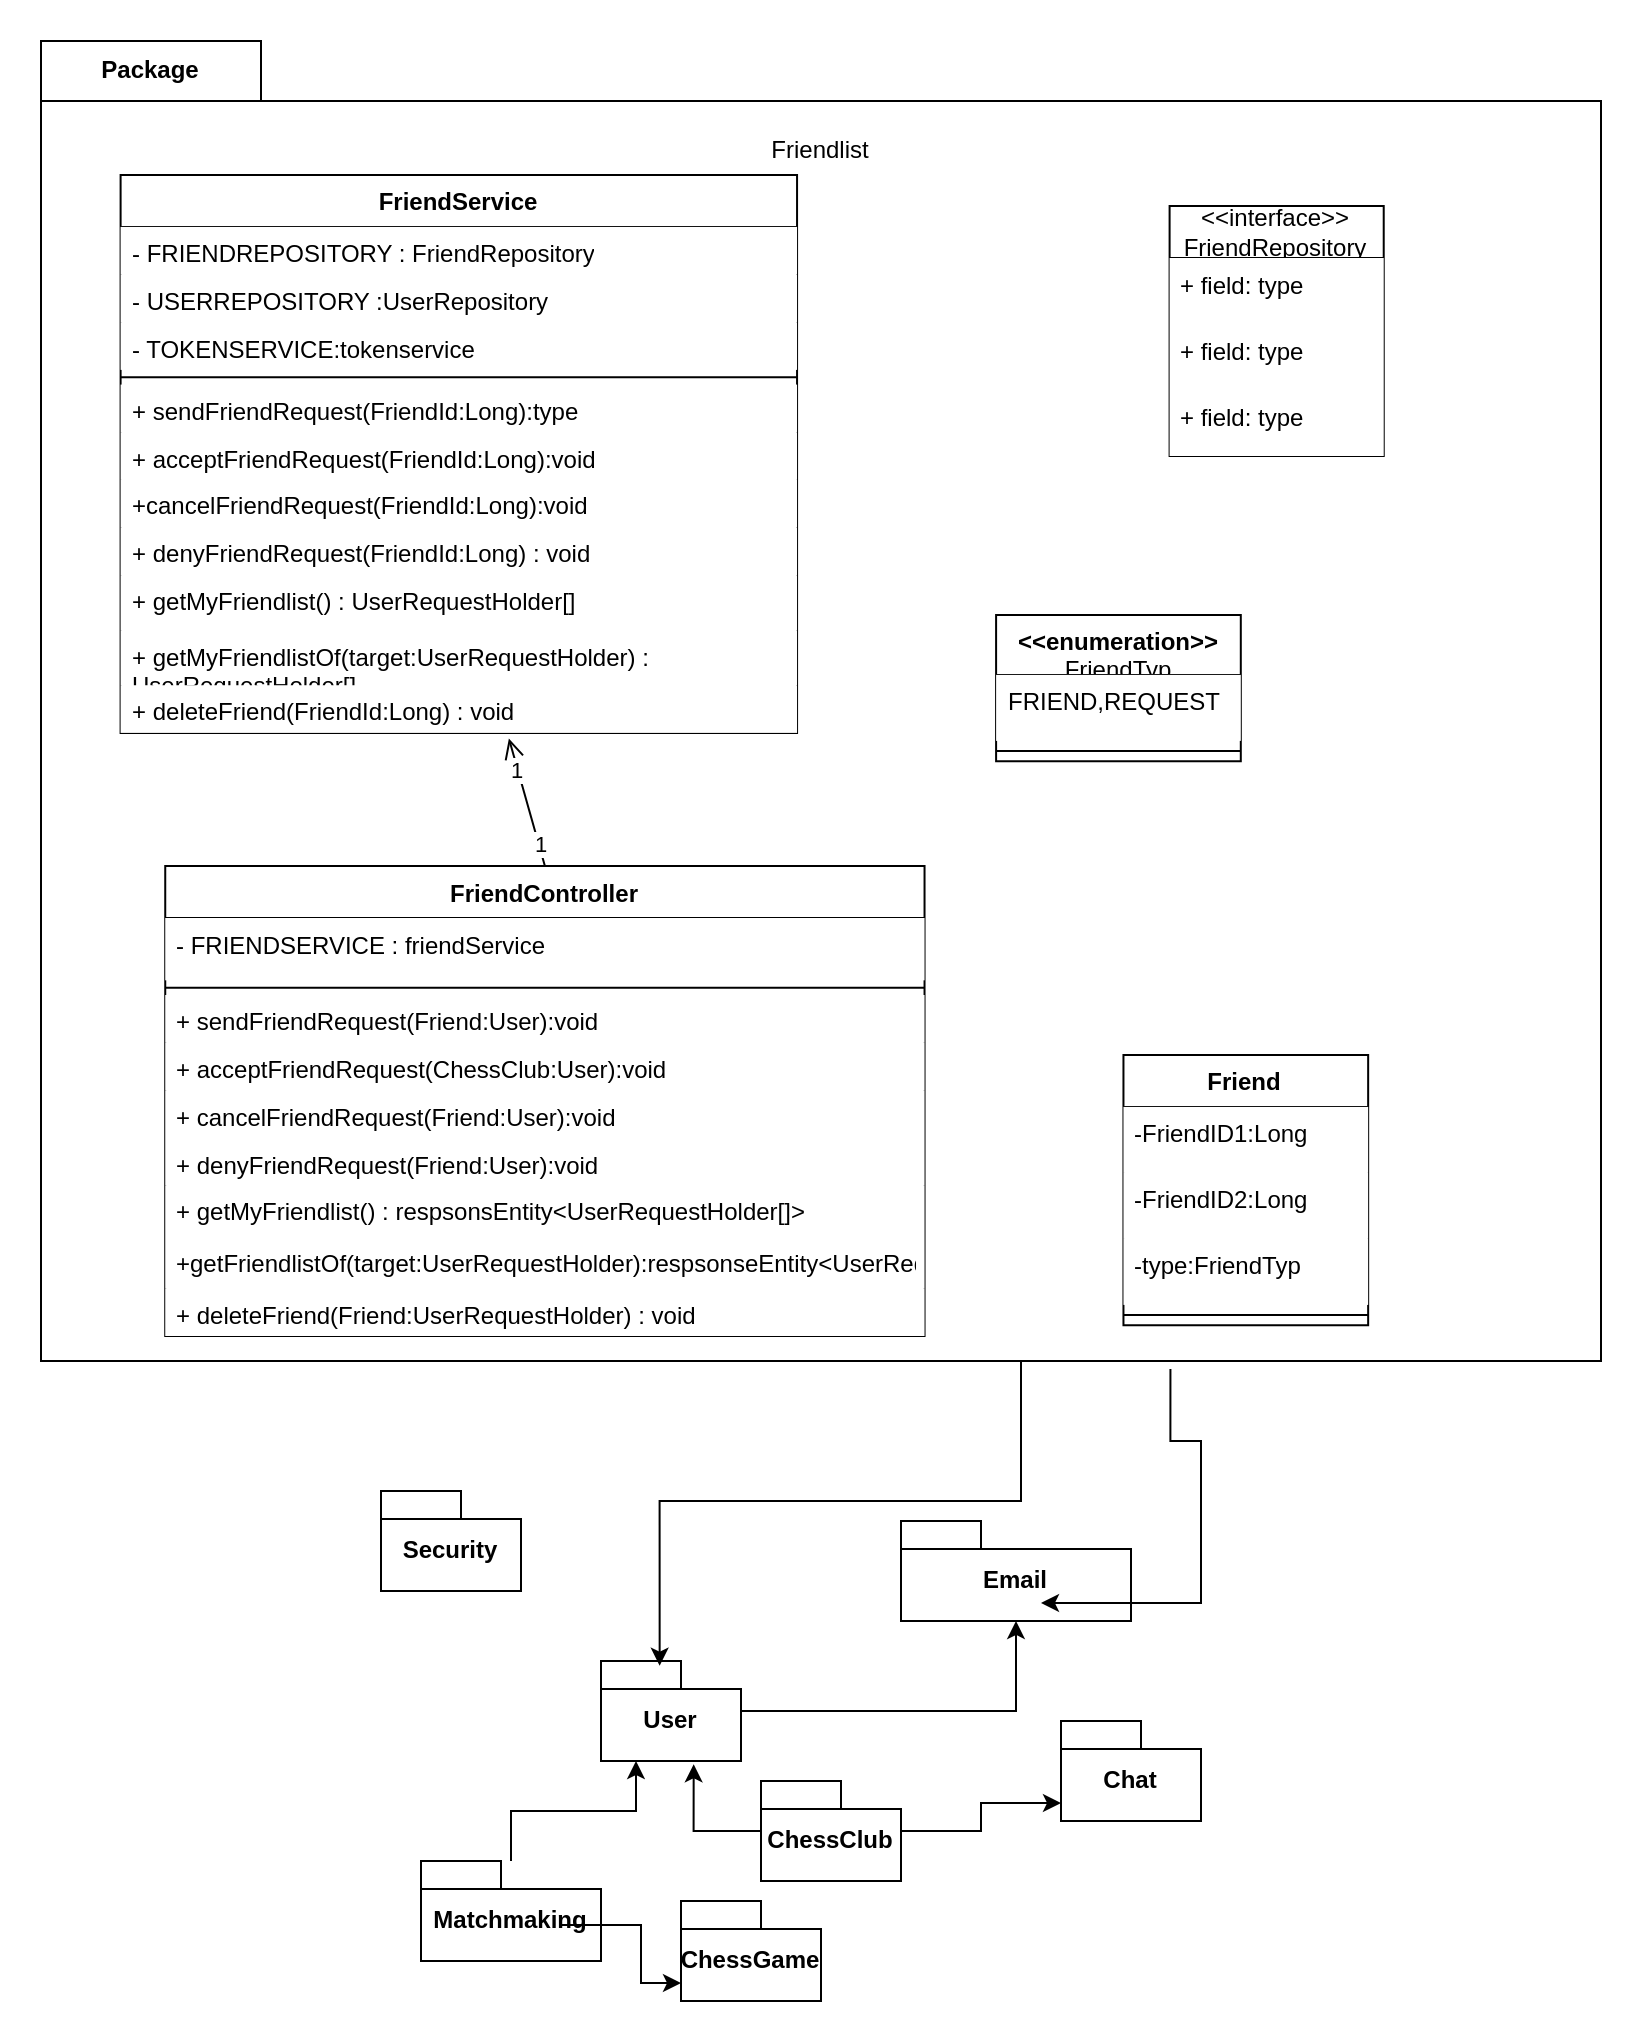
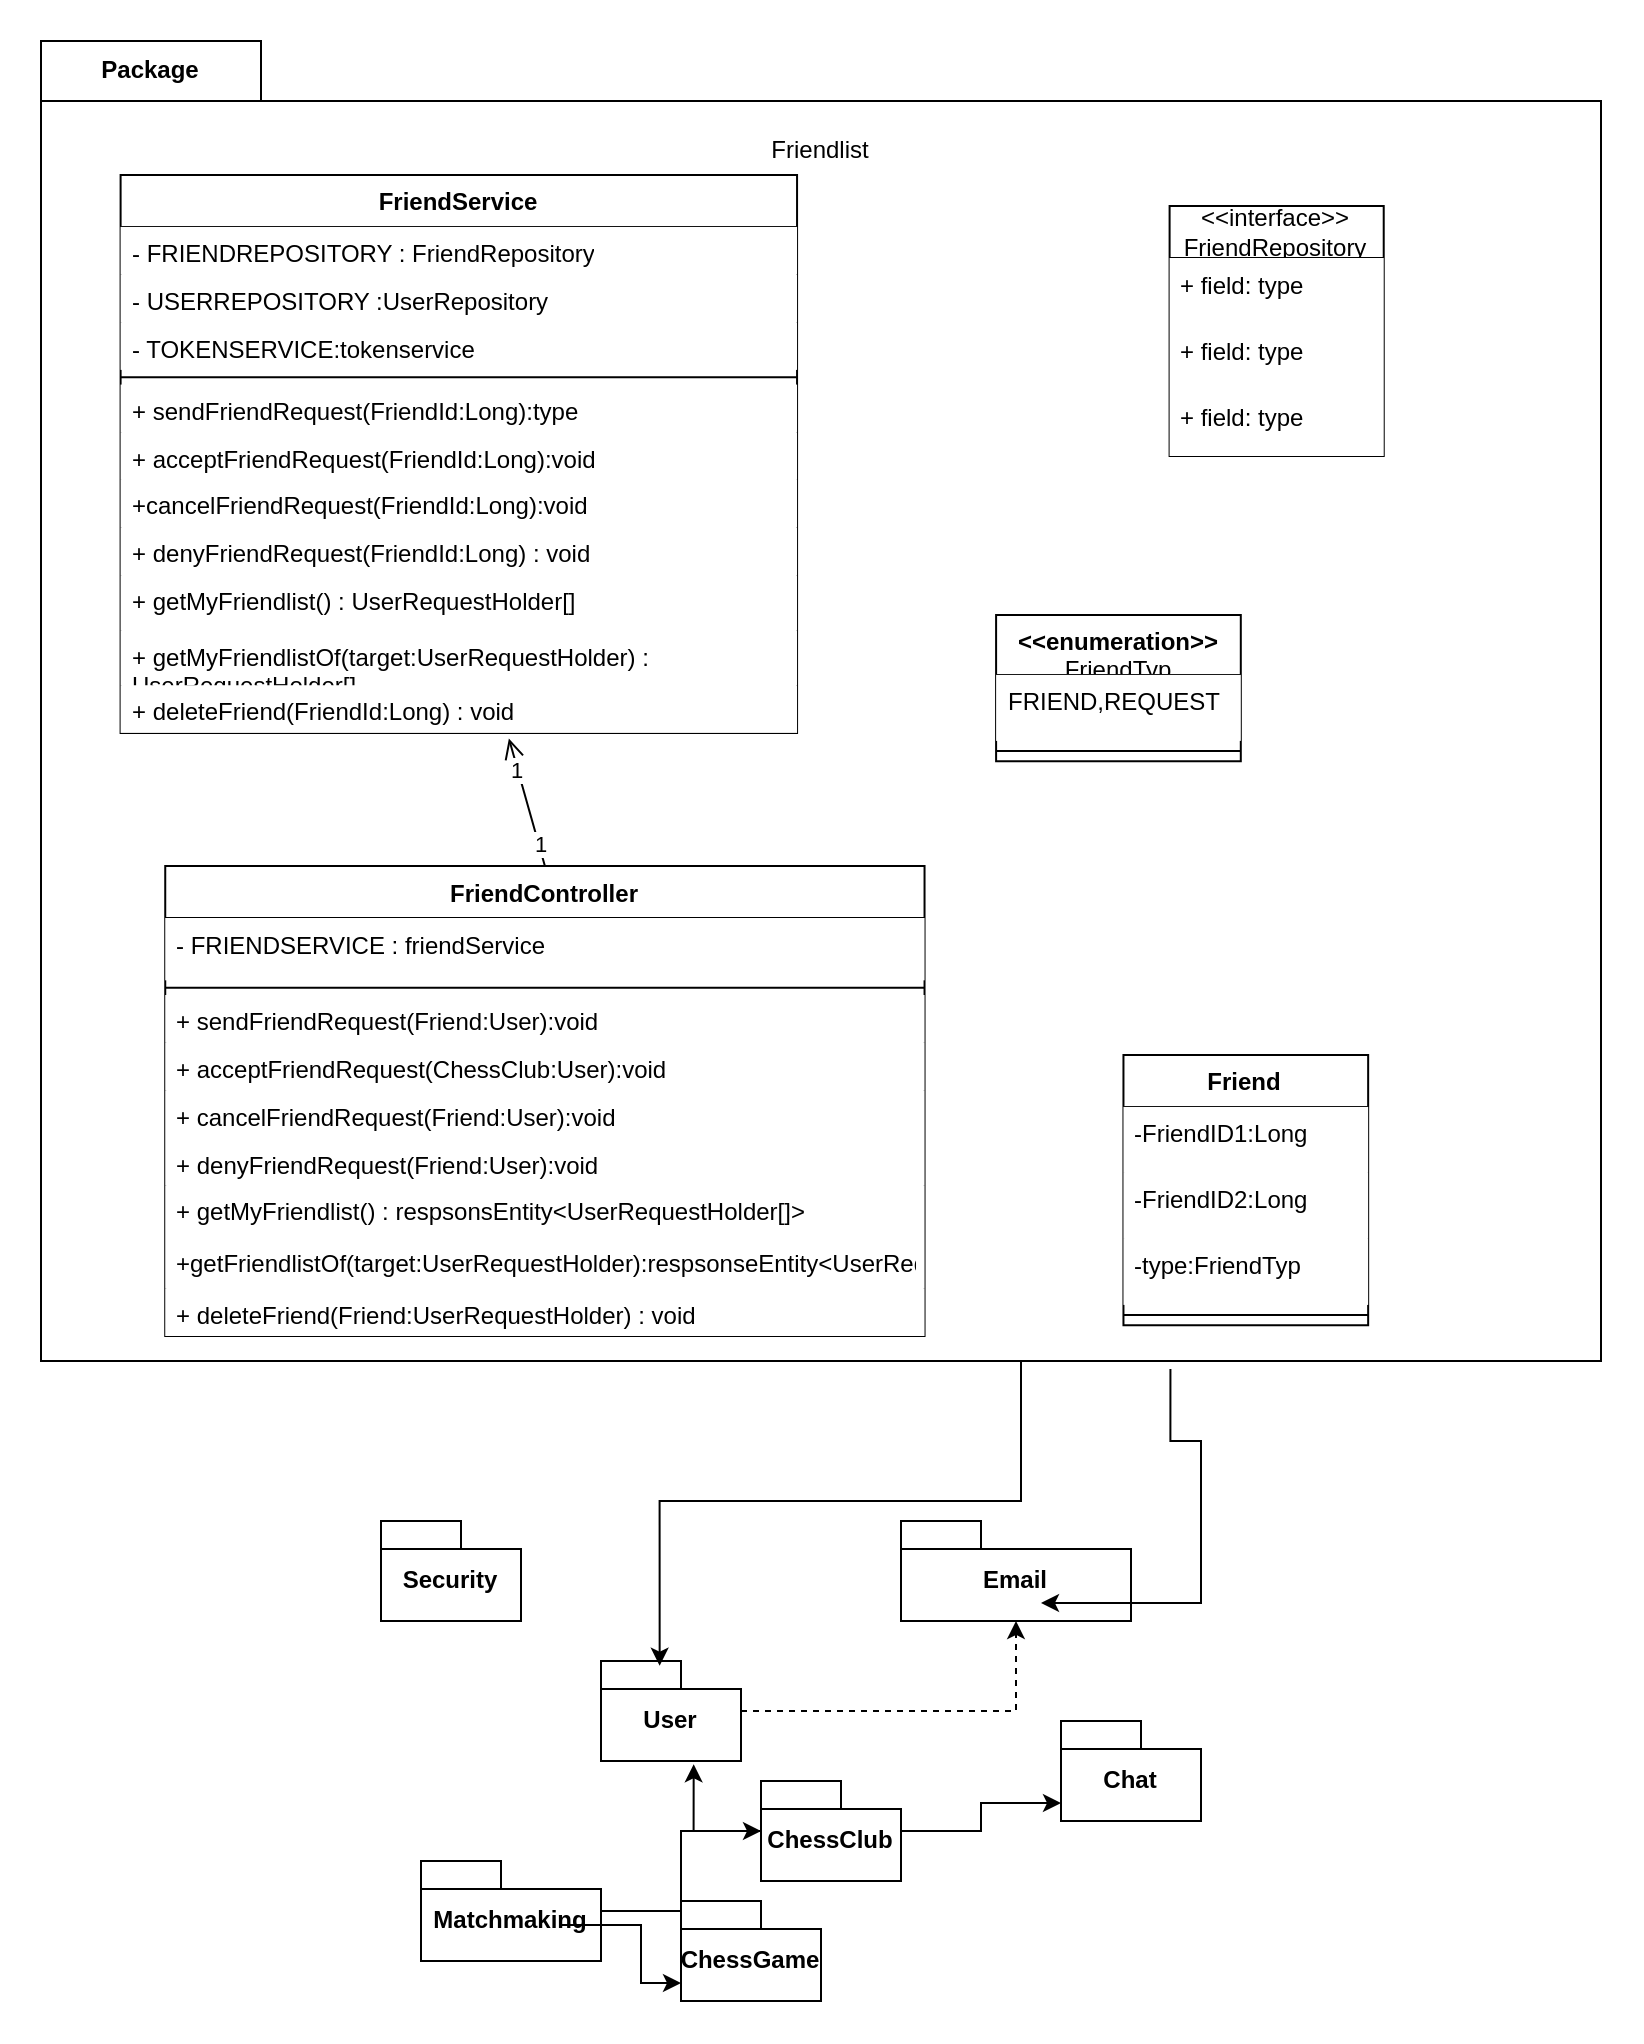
node "Security": moved (451, 1541) -> (451, 1571)
edge "User" -> "Email": style solid -> dashed
edge "Matchmaking" -> "User": now "Matchmaking" -> "ChessClub"
